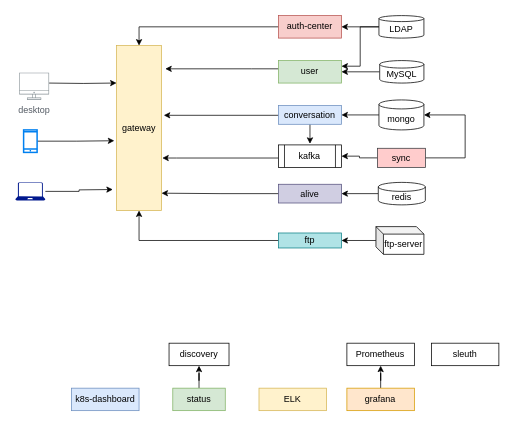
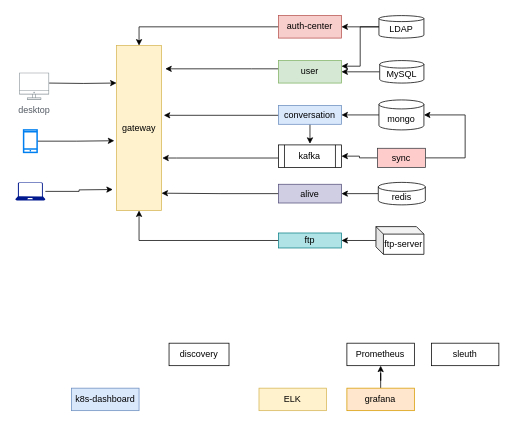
edge "status" -> "discovery": removed
node "status": removed
